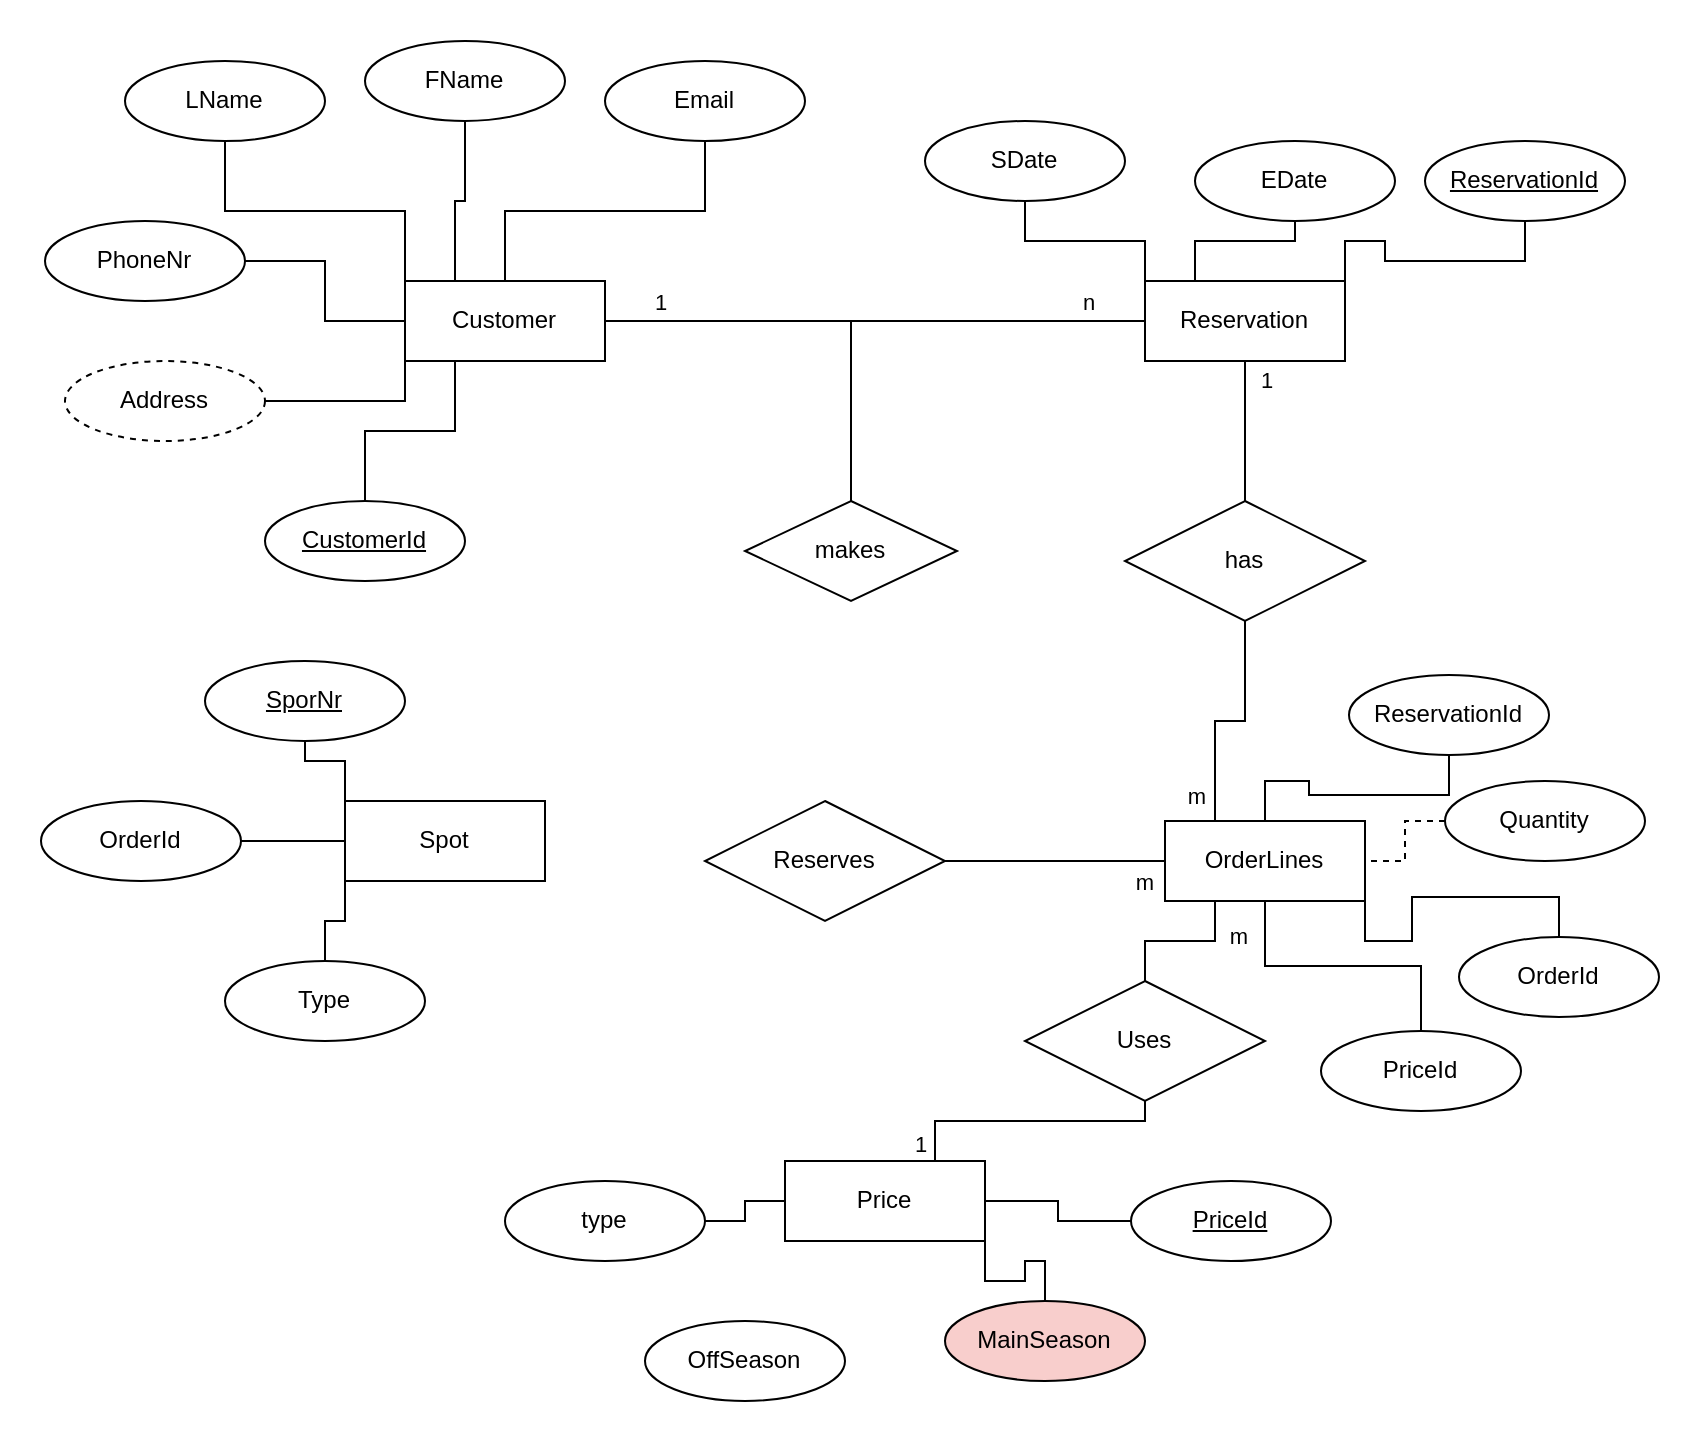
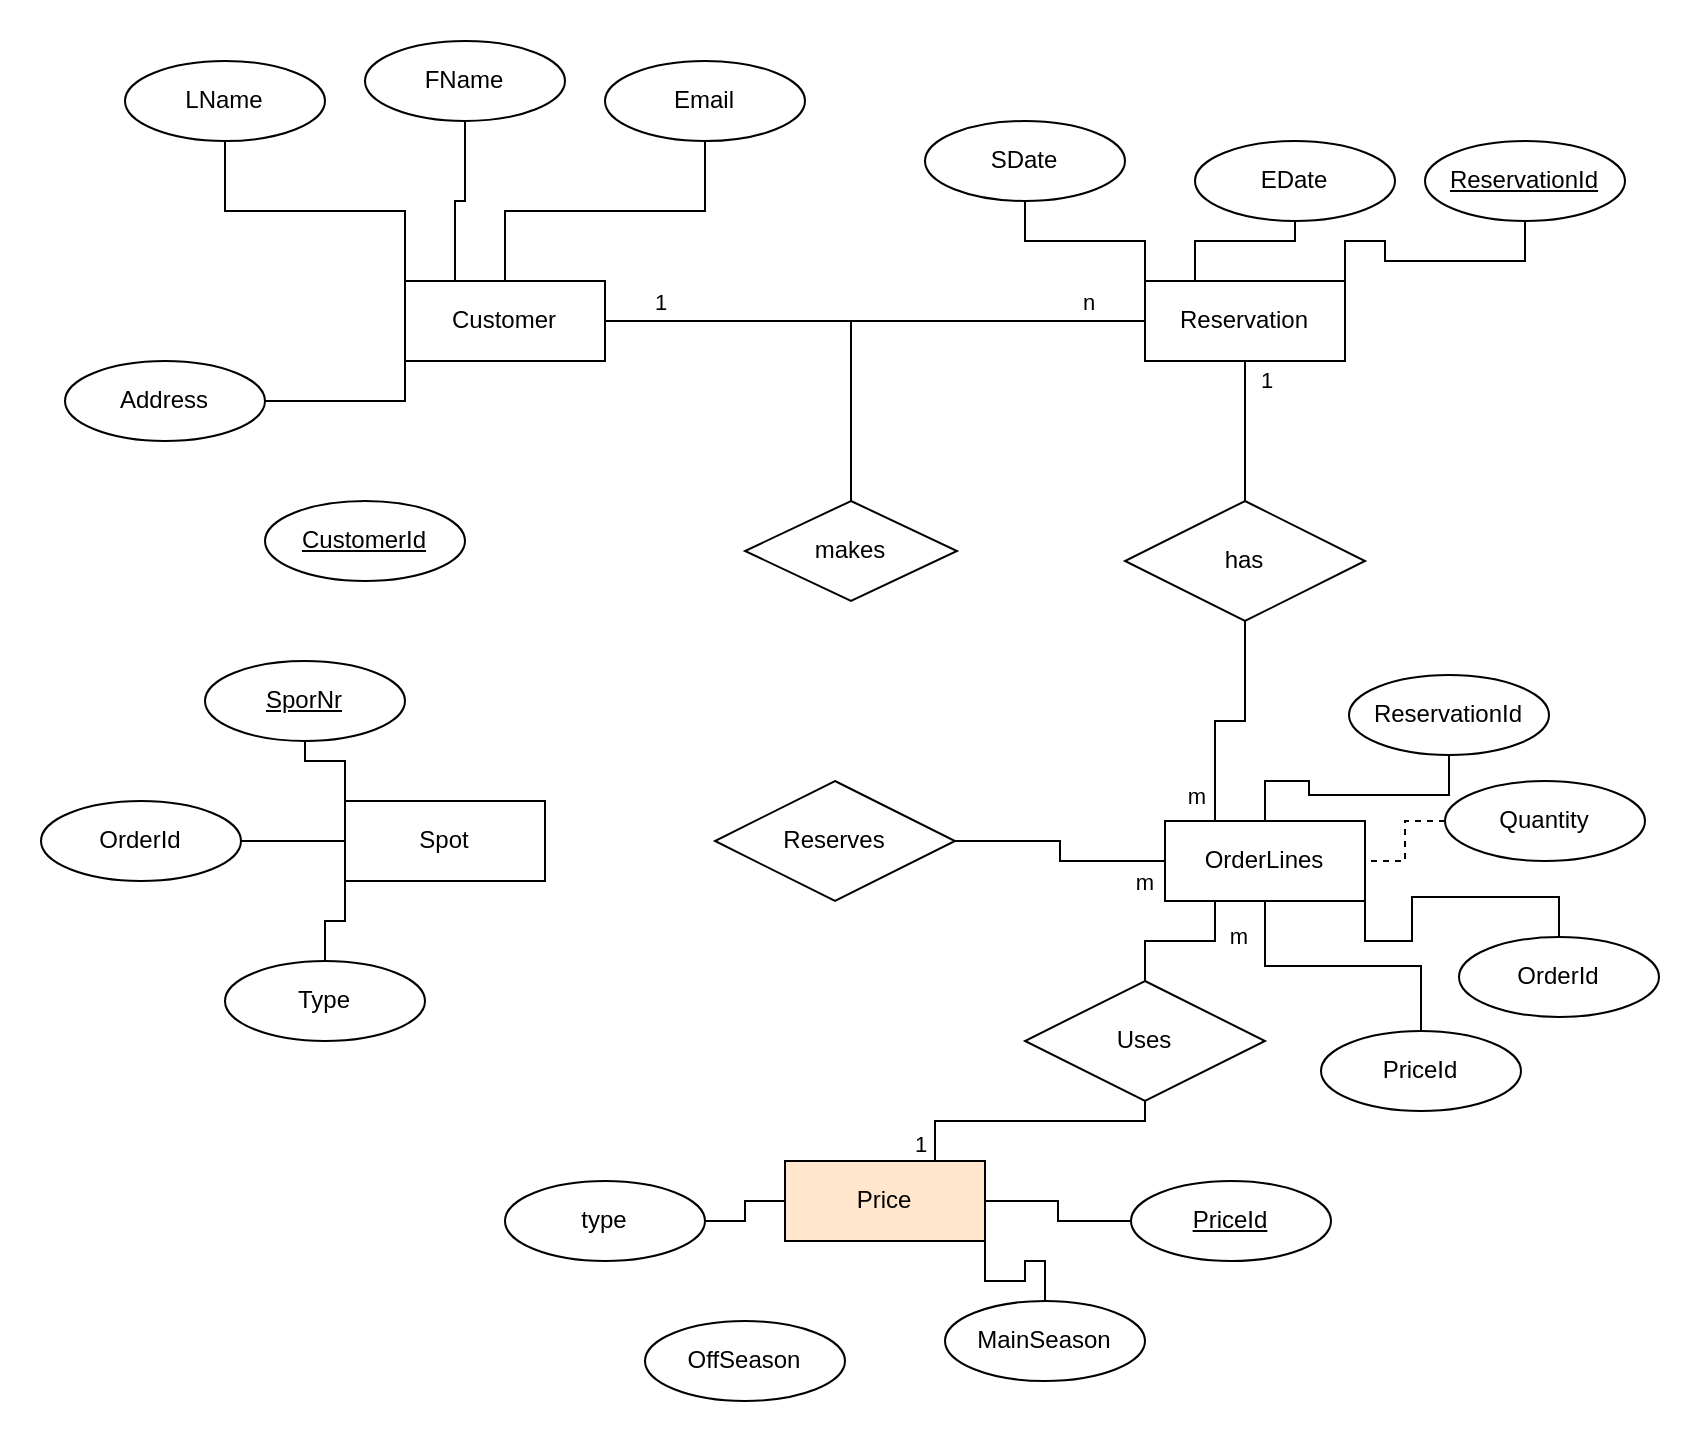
node "PhoneNr": removed
edge "PhoneNr" -- "Customer": removed
node "Address": style dashed -> solid
edge "Customer" -- "CustomerId": removed
node "Reserves": moved (825, 861) -> (835, 841)
node "Price": fillcolor #ffffff -> #ffe6cc
node "MainSeason": fillcolor #f8cecc -> #ffffff
